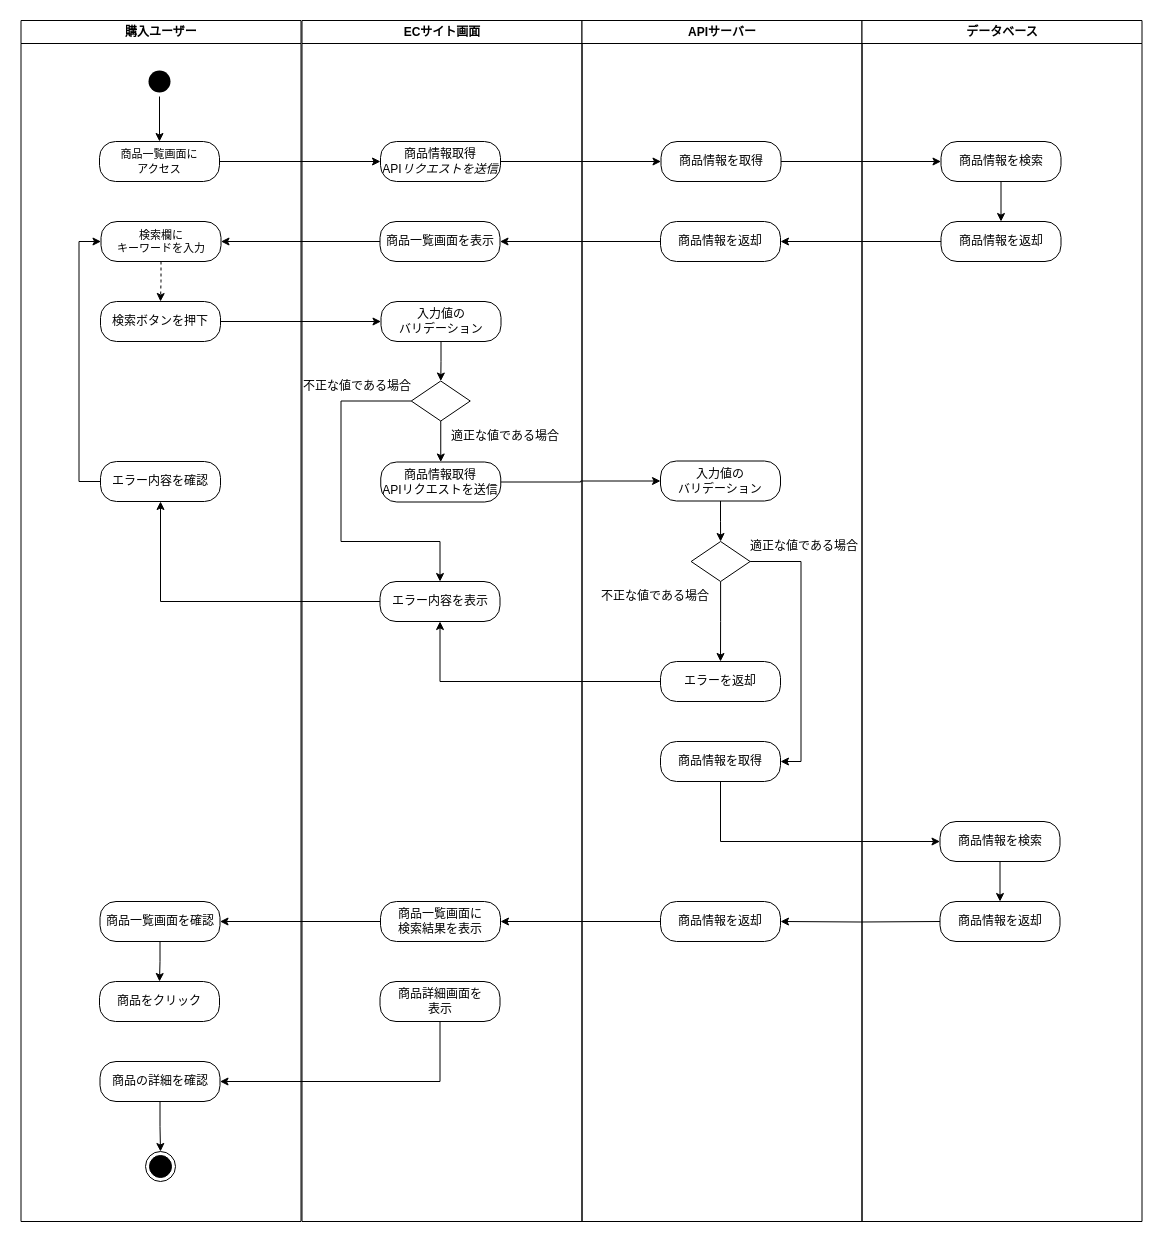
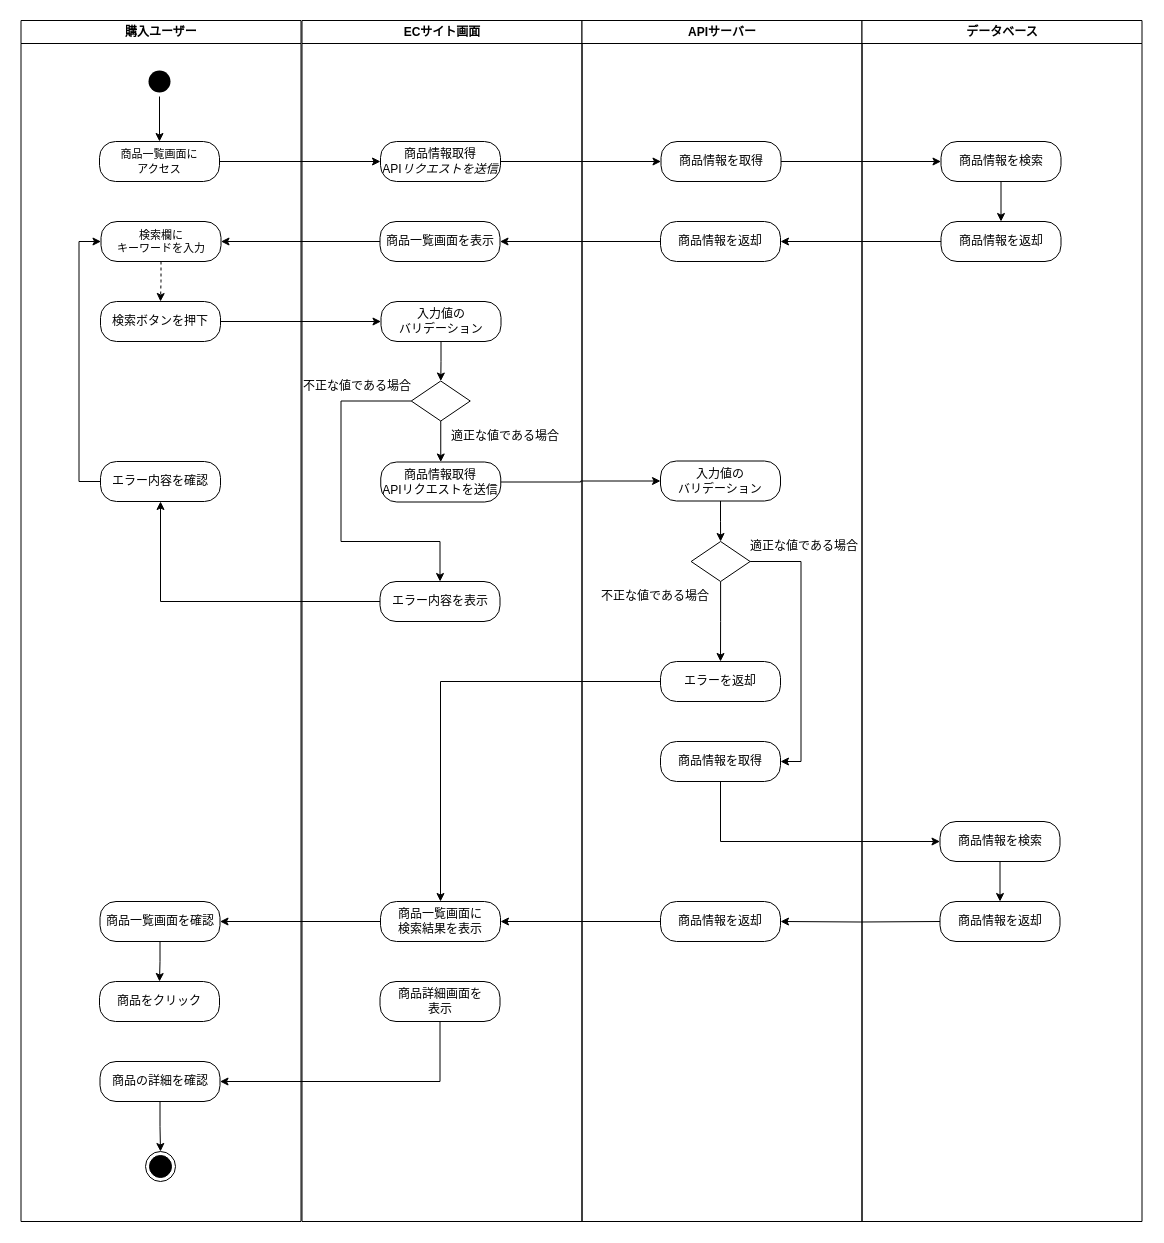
edge "エラーを返却" -> "エラー内容を表示": now "エラーを返却" -> "商品一覧画面に 検索結果を表示"
